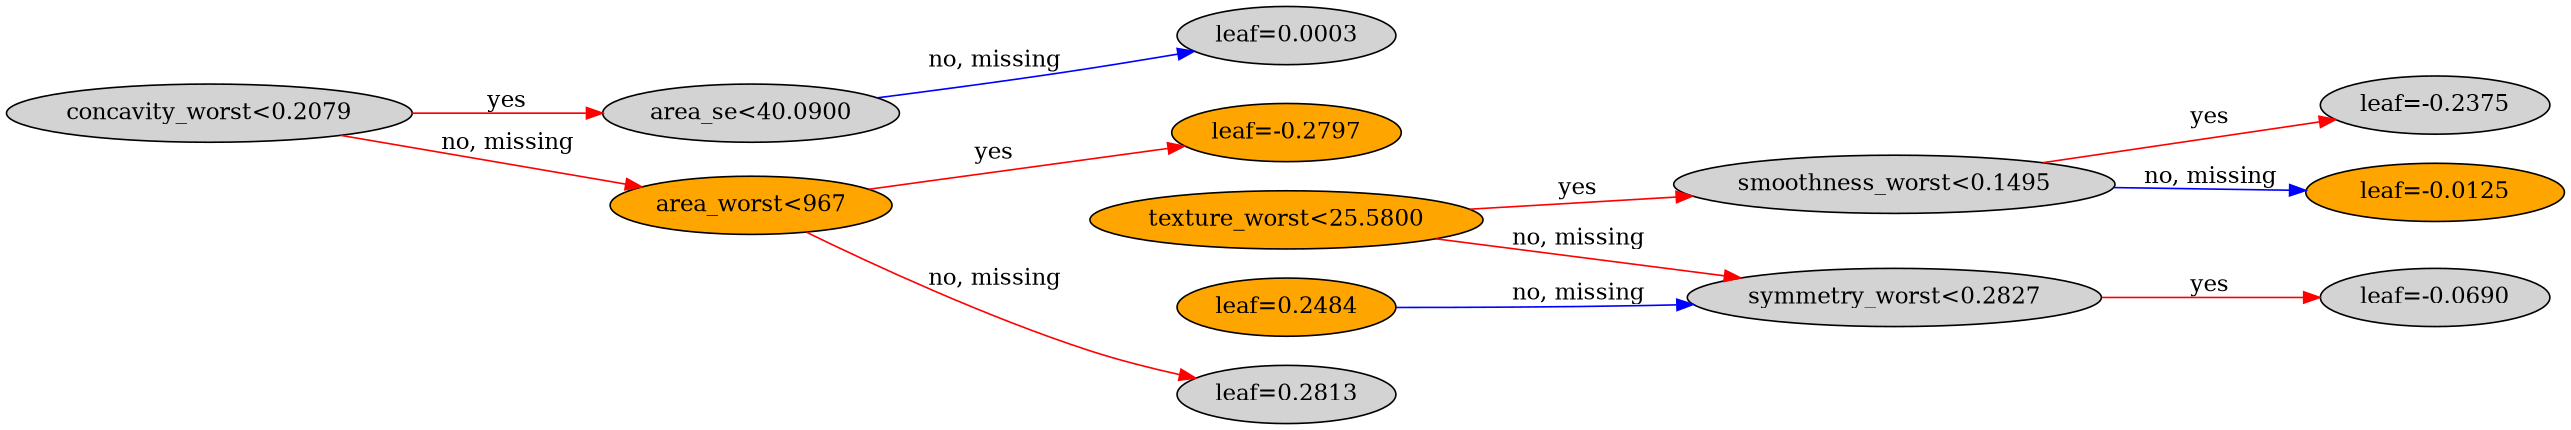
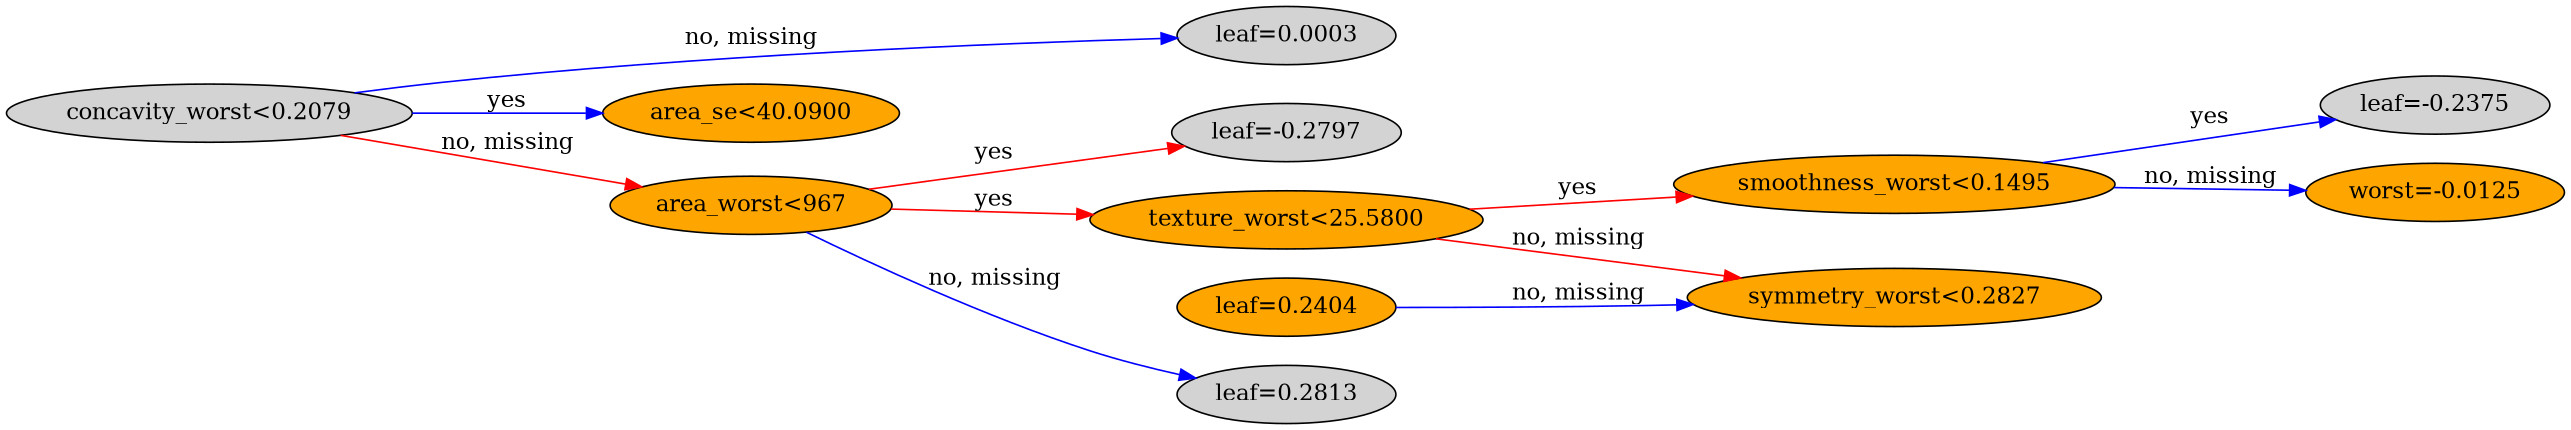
edge "area_se<40.0900" -> "leaf=0.0003": now "concavity_worst<0.2079" -> "leaf=0.0003"
edge "concavity_worst<0.2079" -> "area_se<40.0900": color #ff0000 -> #0000ff
node "area_se<40.0900": fillcolor lightgrey -> orange
node "leaf=-0.2797": fillcolor orange -> lightgrey
edge "smoothness_worst<0.1495" -> "leaf=-0.2375": color #ff0000 -> #0000ff
node "smoothness_worst<0.1495": fillcolor lightgrey -> orange
node "leaf=-0.0125": label "leaf=-0.0125" -> "worst=-0.0125"
edge "area_worst<967" -> "texture_worst<25.5800": added, label "yes"
node "symmetry_worst<0.2827": fillcolor lightgrey -> orange
node "leaf=-0.0690": removed
node "leaf=0.2484": label "leaf=0.2484" -> "leaf=0.2404"
edge "area_worst<967" -> "leaf=0.2813": color #ff0000 -> #0000ff
